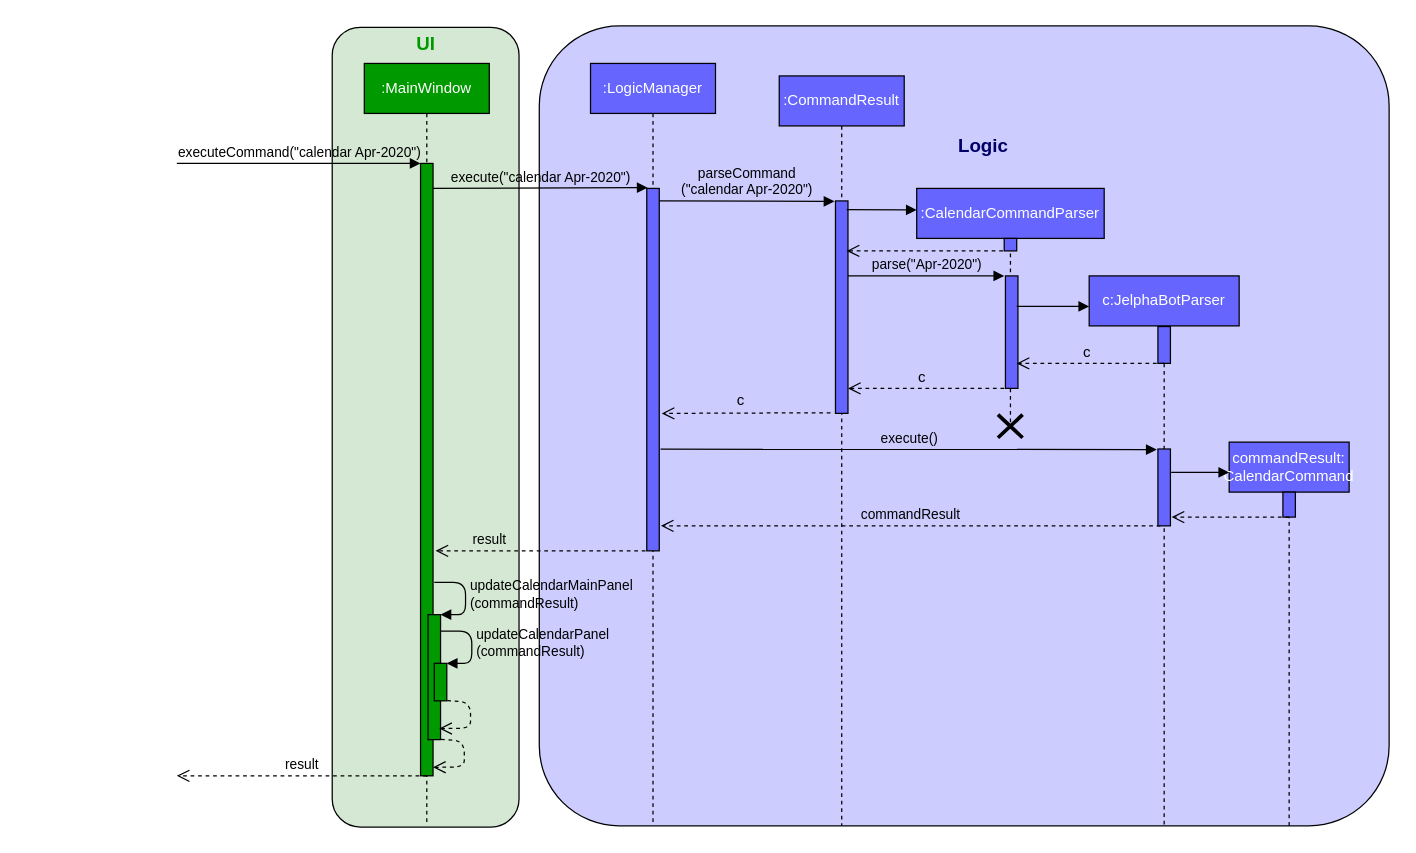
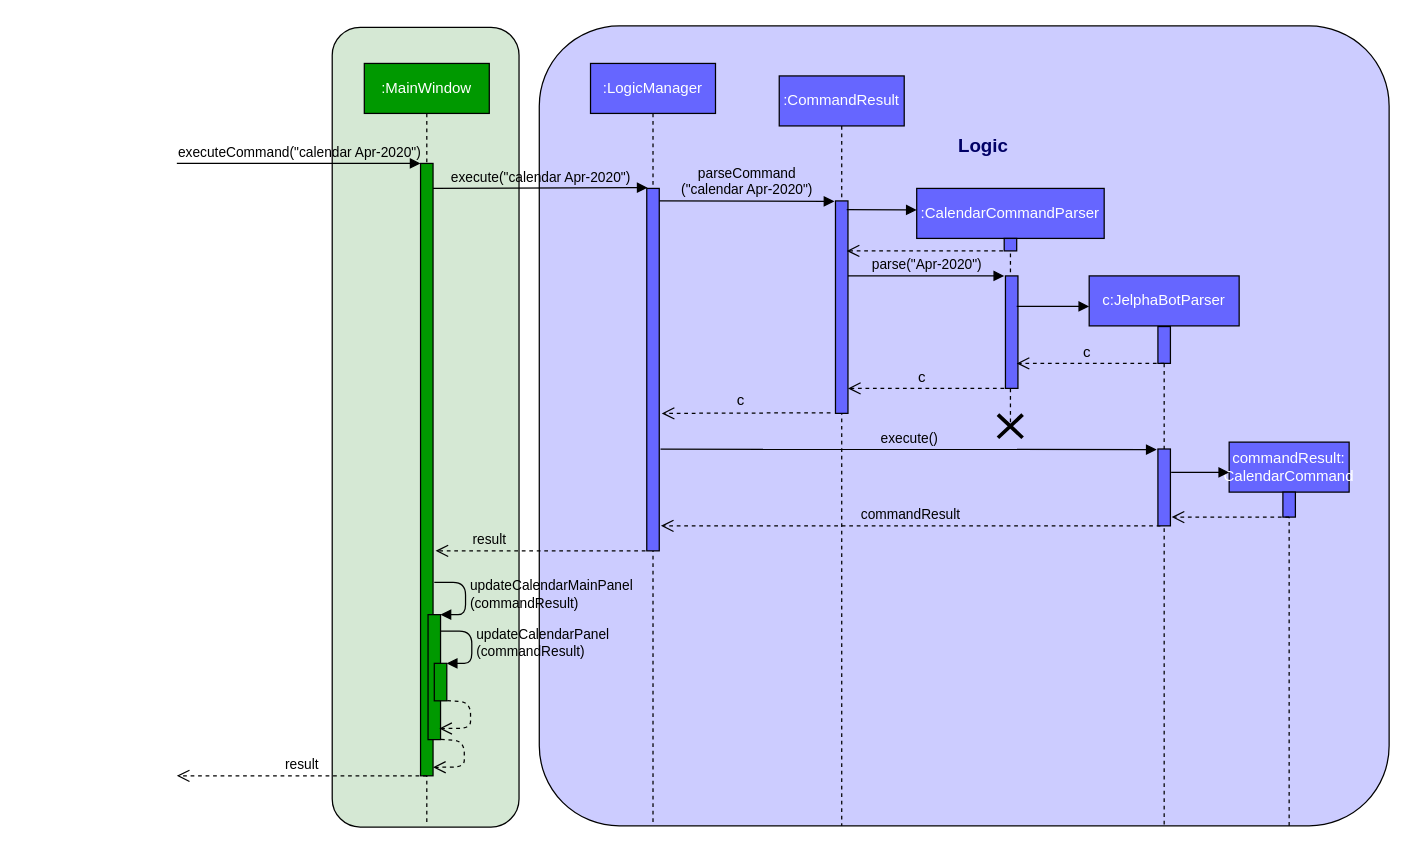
node "UI": removed
